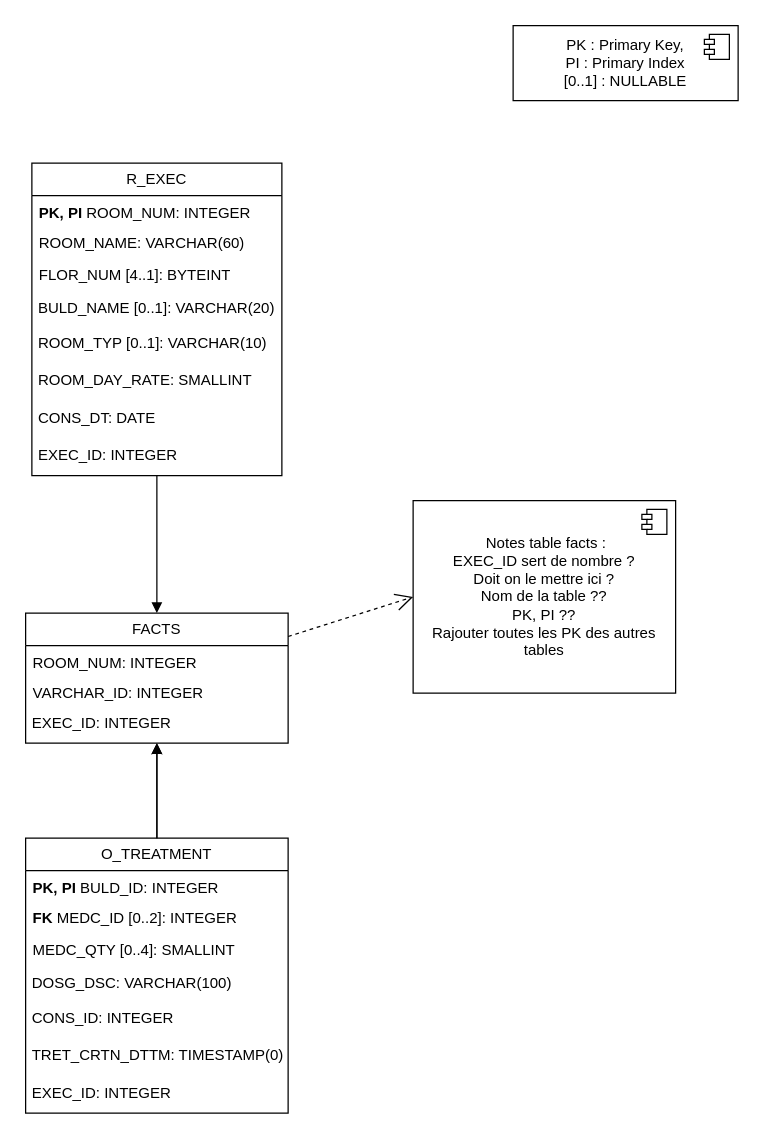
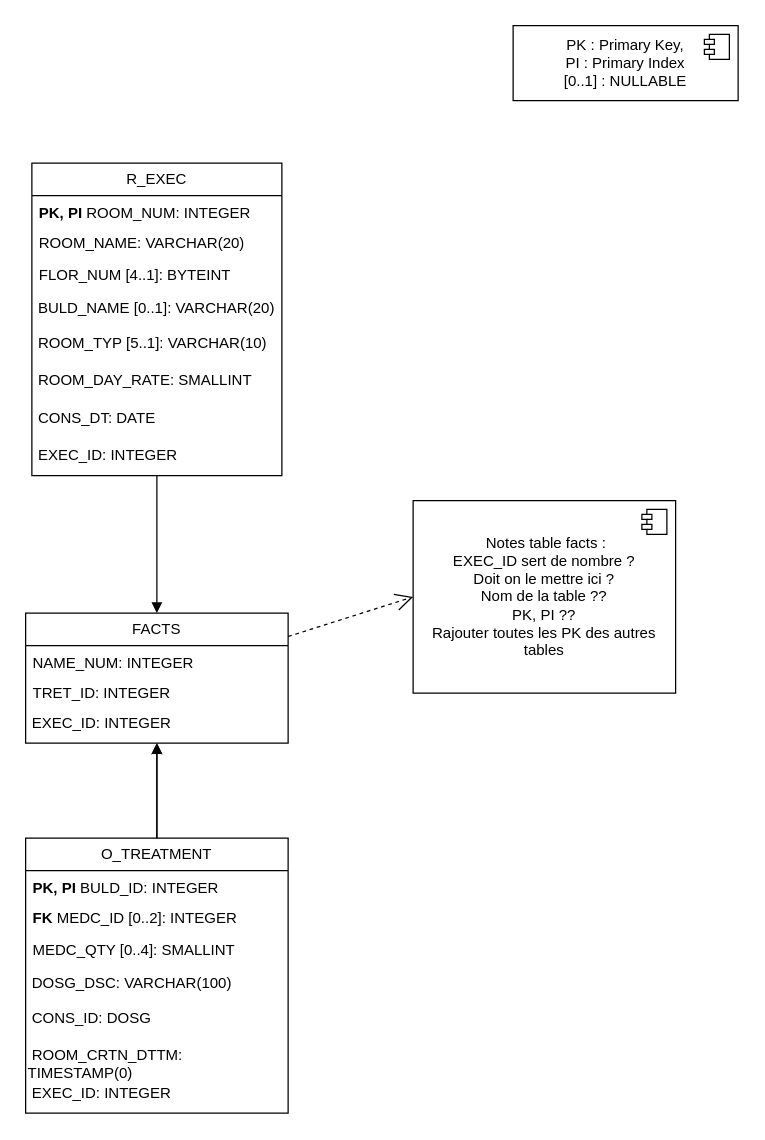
node "ROOM_NAME: VARCHAR(60)": label "ROOM_NAME: VARCHAR(60)" -> "ROOM_NAME: VARCHAR(20)"
node "ROOM_TYP [0..1]: VARCHAR(10)": label "ROOM_TYP [0..1]: VARCHAR(10)" -> "ROOM_TYP [5..1]: VARCHAR(10)"
node "ROOM_NUM: INTEGER": label "ROOM_NUM: INTEGER" -> "NAME_NUM: INTEGER"
node "VARCHAR_ID: INTEGER": label "VARCHAR_ID: INTEGER" -> "TRET_ID: INTEGER"
node "CONS_ID: INTEGER": label "CONS_ID: INTEGER" -> "CONS_ID: DOSG"
node "TRET_CRTN_DTTM: TIMESTAMP(0)": label "TRET_CRTN_DTTM: TIMESTAMP(0)" -> "ROOM_CRTN_DTTM: TIMESTAMP(0)"
